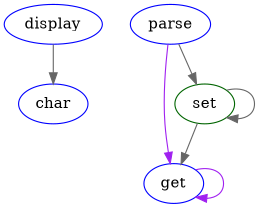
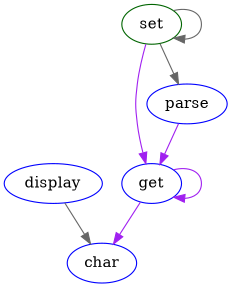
edge "parse" -> "set": reversed
edge "set" -> "get": color gray40 -> purple
edge "get" -> "char": added
